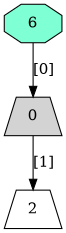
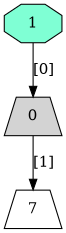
node "6": label "6" -> "1"
node "2": label "2" -> "7"
